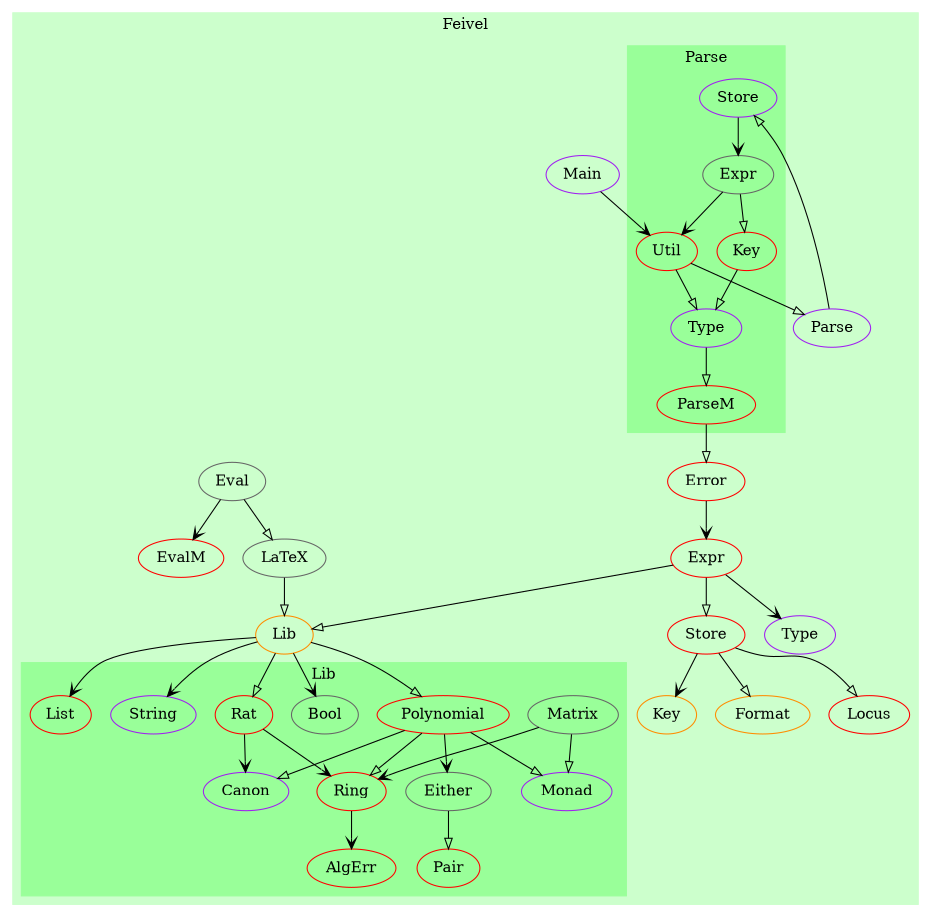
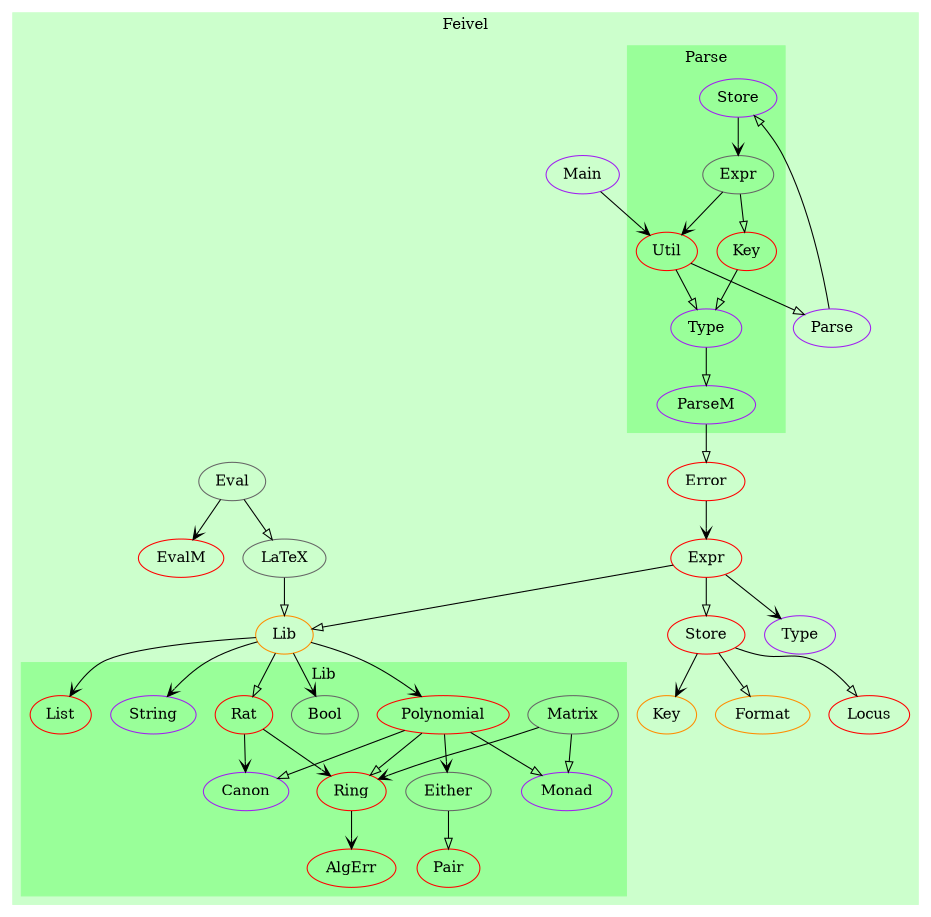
node "ParseM": color red -> purple
edge "Lib" -> "Polynomial": arrowhead onormal -> vee
